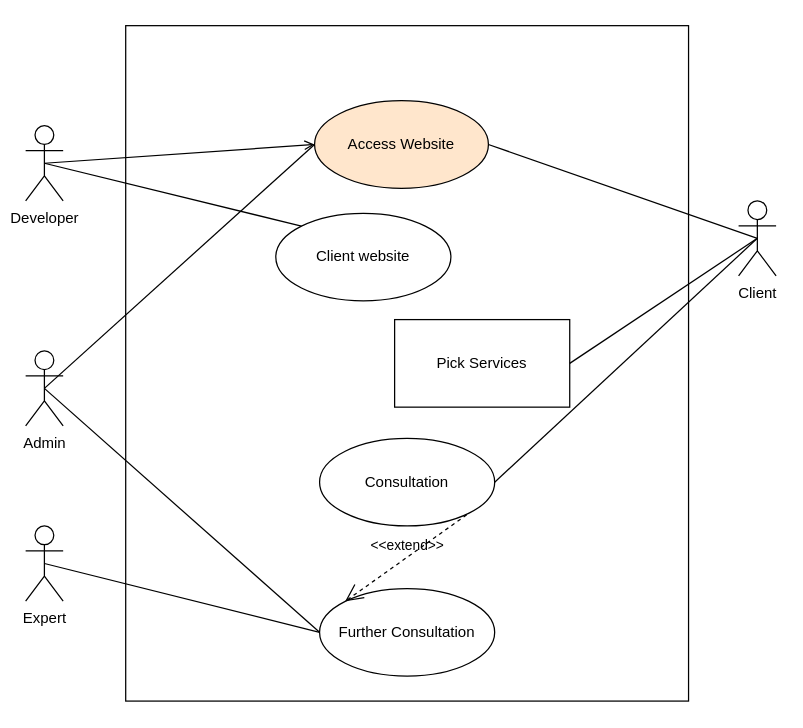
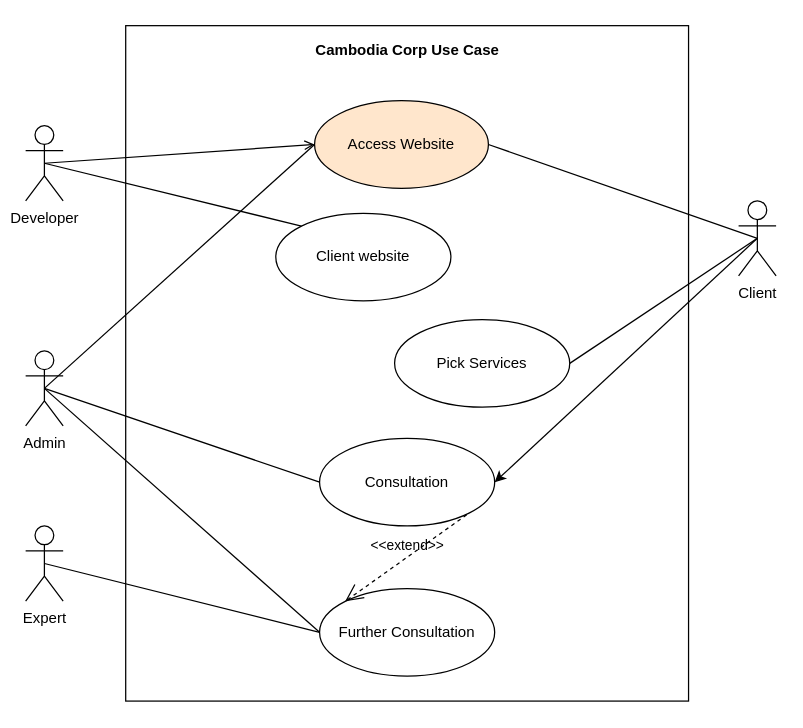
node "Cambodia Corp Use Case": added
node "Pick Services": shape rectangle -> ellipse
edge "Admin" -- "Consultation": added
edge "Client" -- "Consultation": arrowhead none -> classic
